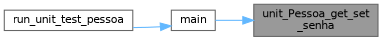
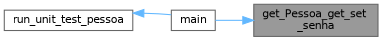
node "unit_Pessoa_get_set _senha": label "unit_Pessoa_get_set _senha" -> "get_Pessoa_get_set _senha"
edge "run_unit_test_pessoa" -> "main": reversed
